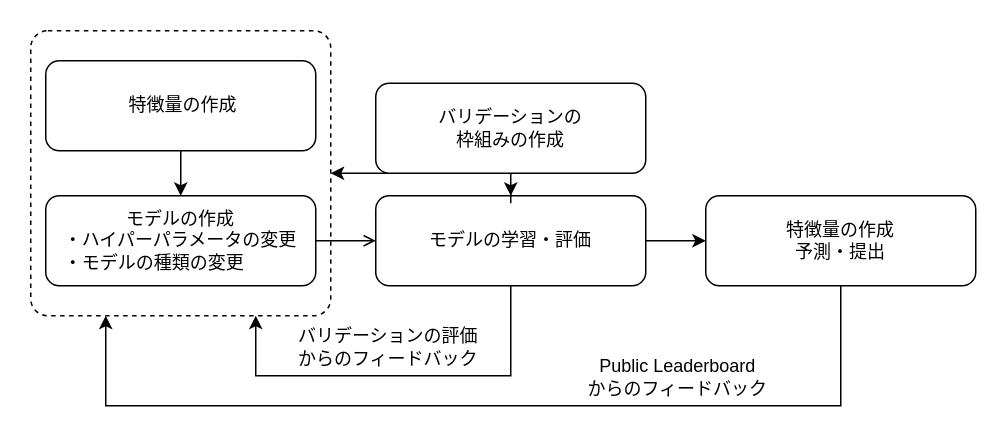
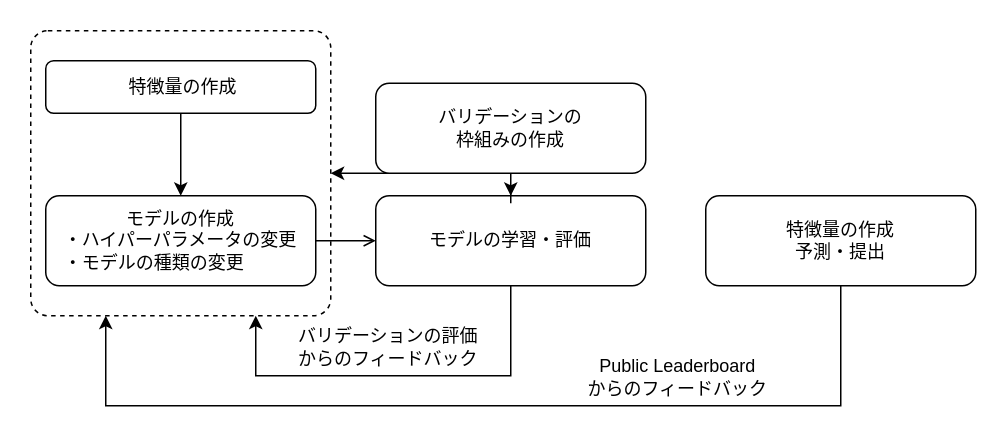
node "特徴量の作成": size 270x90 -> 270x53
edge "モデルの学習・評価" -> "特徴量の作成 予測・提出": removed
